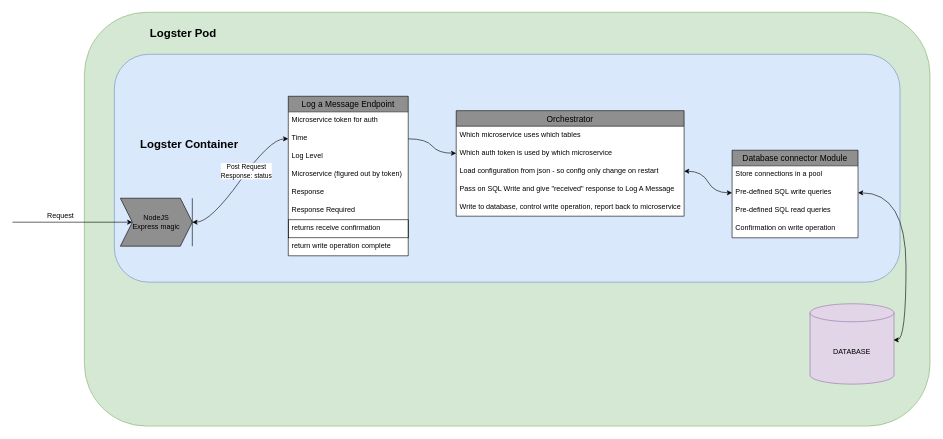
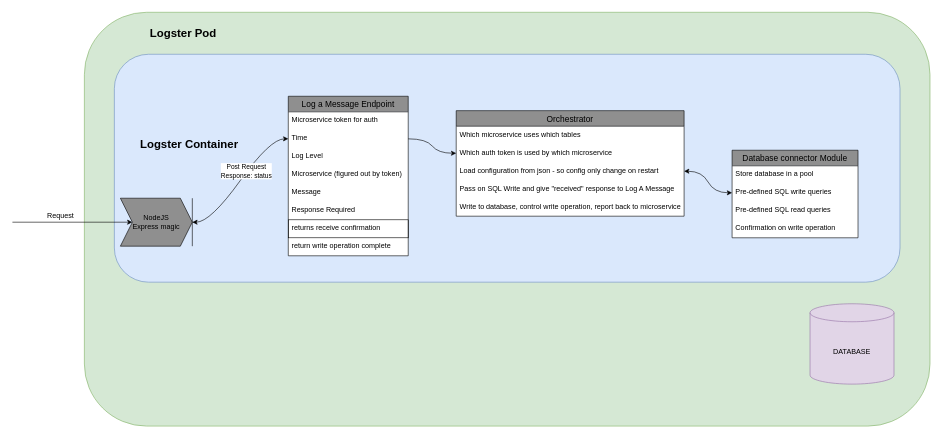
node "Store connections in a pool": label "Store connections in a pool" -> "Store database in a pool"
node "Response": label "Response" -> "Message"
edge "Pre-defined SQL write queries" -- "DATABASE": removed
